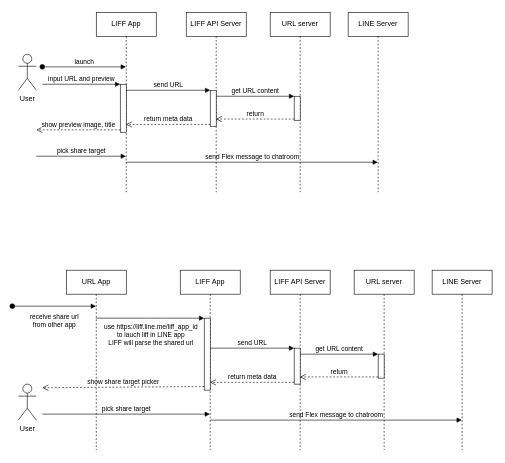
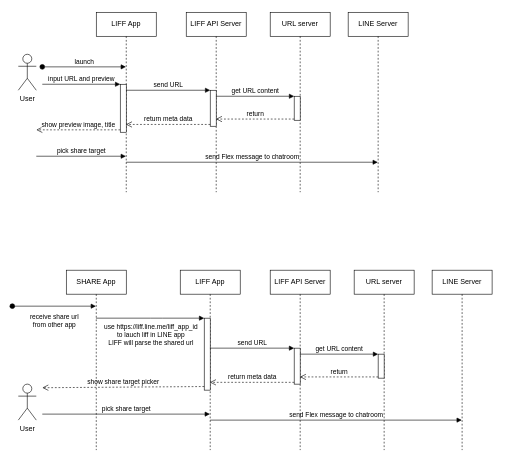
node "URL App": label "URL App" -> "SHARE App"
